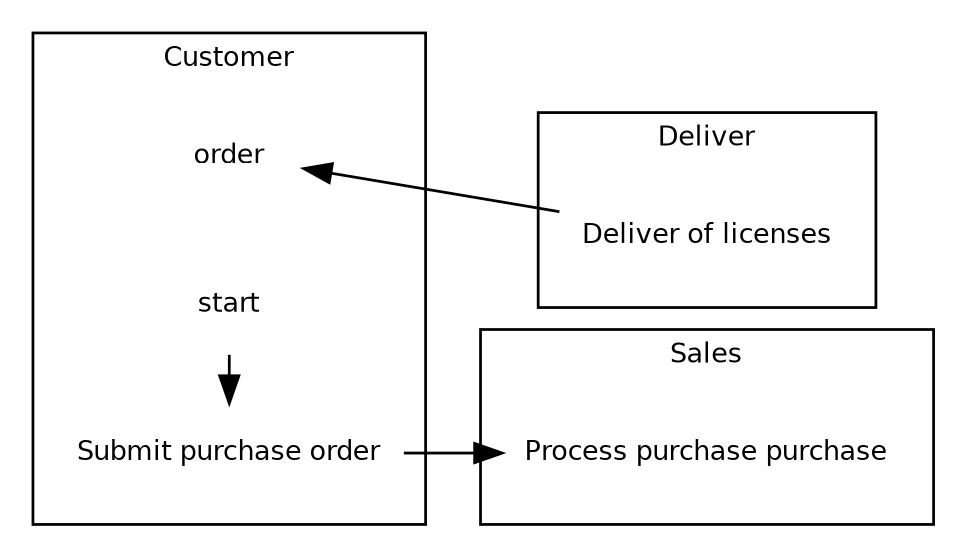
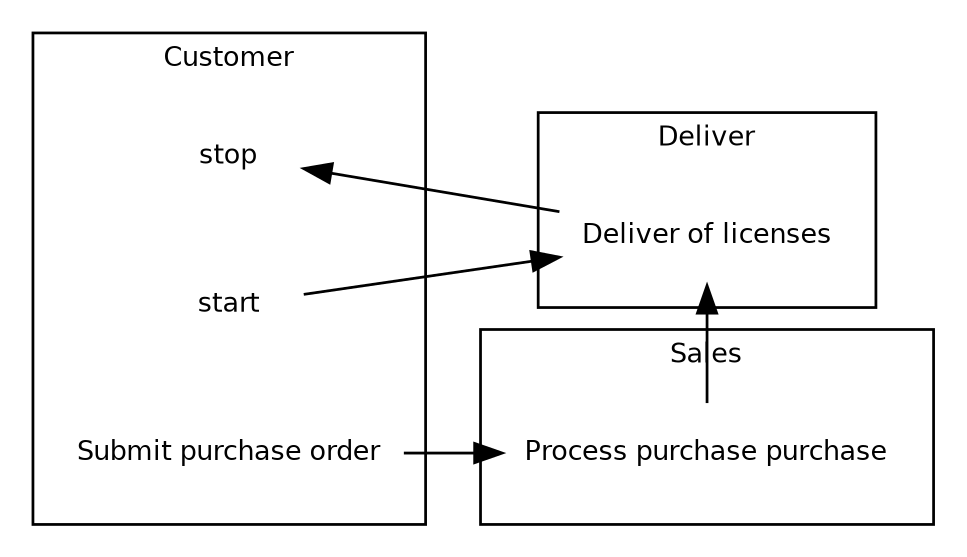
node "order": label "order" -> "stop"
edge "Process purchase purchase" -> "Deliver of licenses": added
edge "start" -> "Submit purchase order": now "start" -> "Deliver of licenses"
